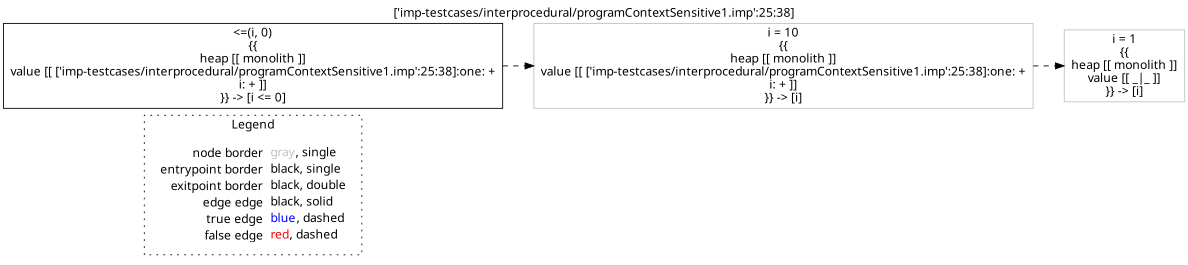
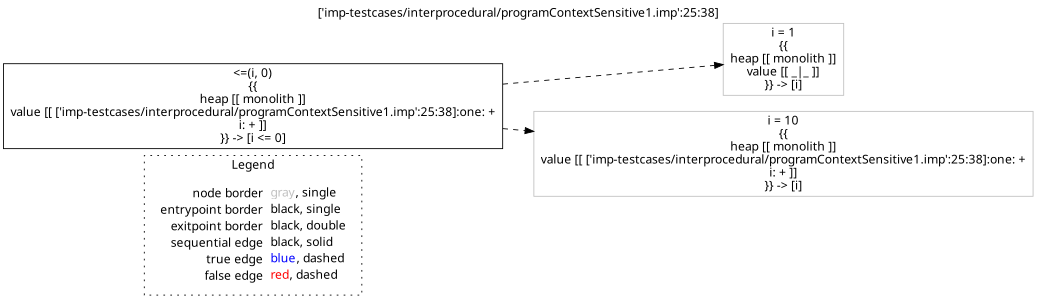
edge "i = 10" -> "i = 1": now "<=(i, 0)" -> "i = 1"
node "node border": text "edge edge" -> "sequential edge"
